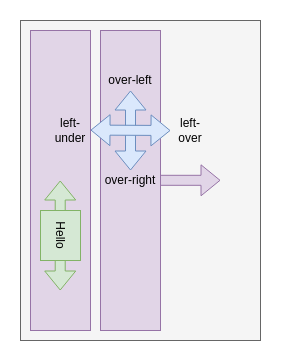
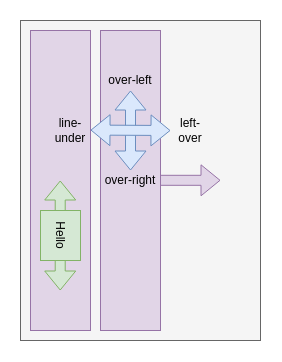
node "left-under": label "left-under" -> "line-under"
